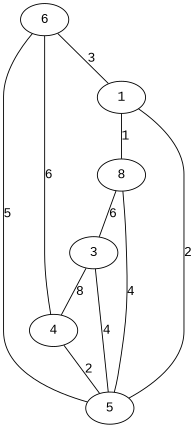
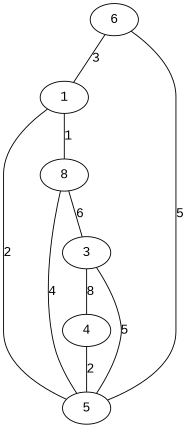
edge "6" -- "4": removed, label "6"
edge "3" -- "5": label "4" -> "5"
